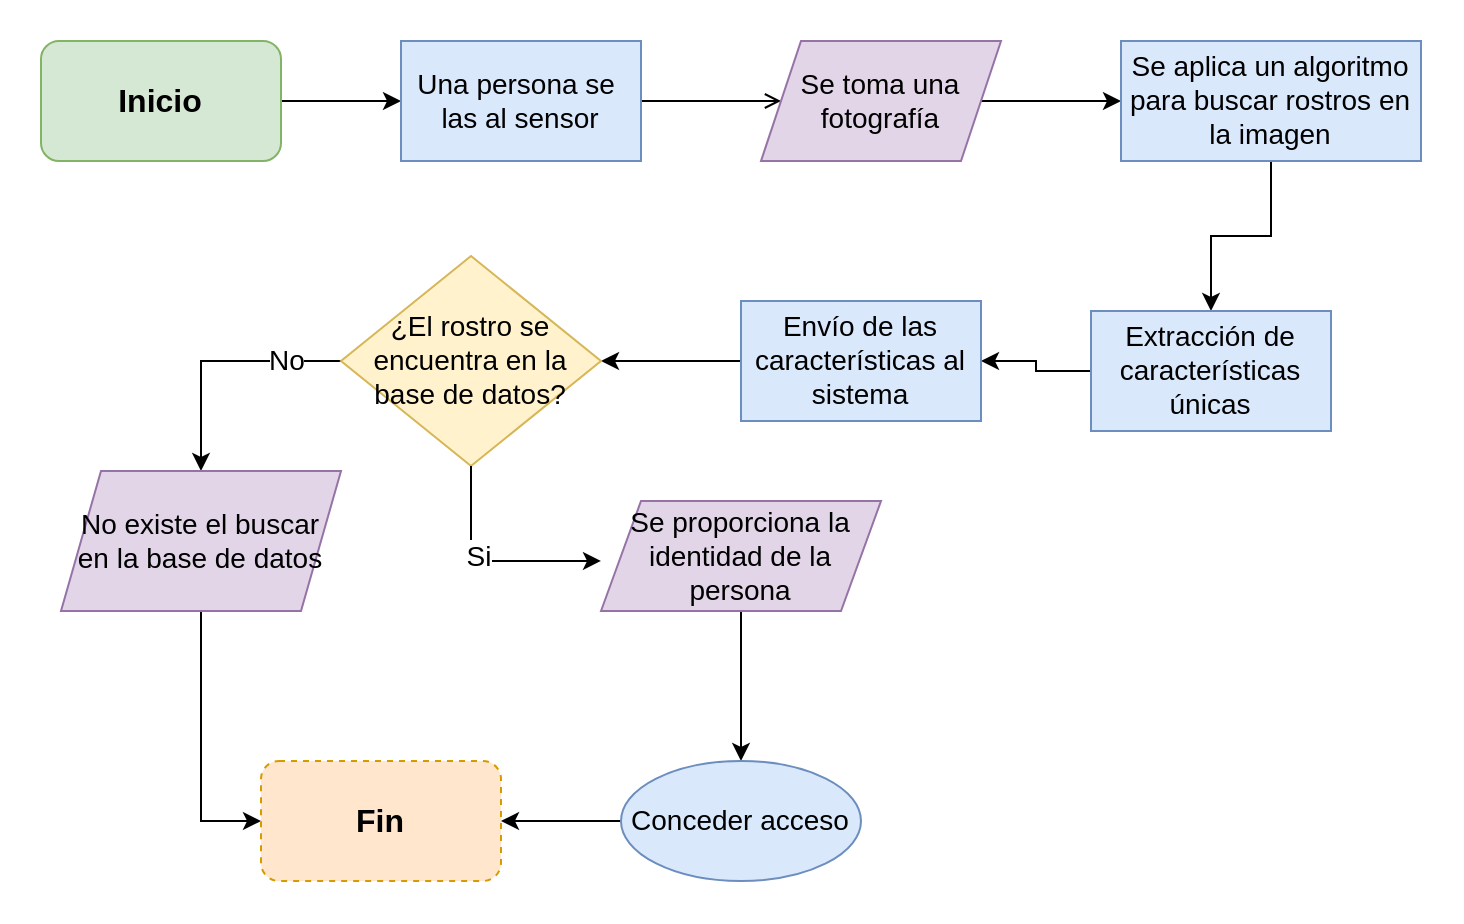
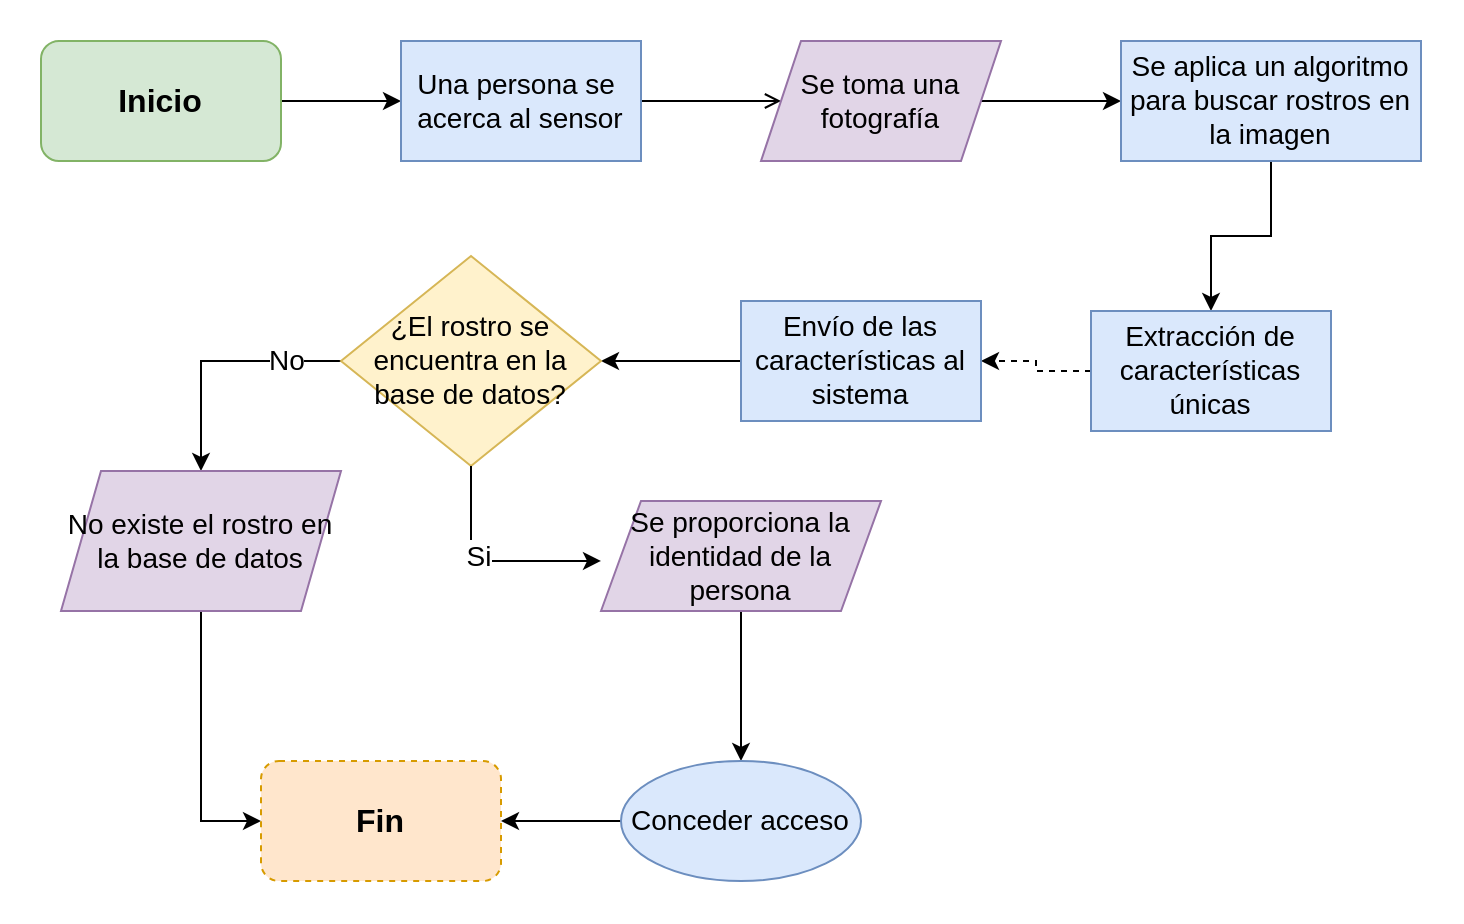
node "Una persona se las al sensor": label "Una persona se las al sensor" -> "Una persona se acerca al sensor"
edge "Extracción de características únicas" -> "Envío de las características al sistema": style solid -> dashed
node "No existe el buscar en la base de datos": label "No existe el buscar en la base de datos" -> "No existe el rostro en la base de datos"
